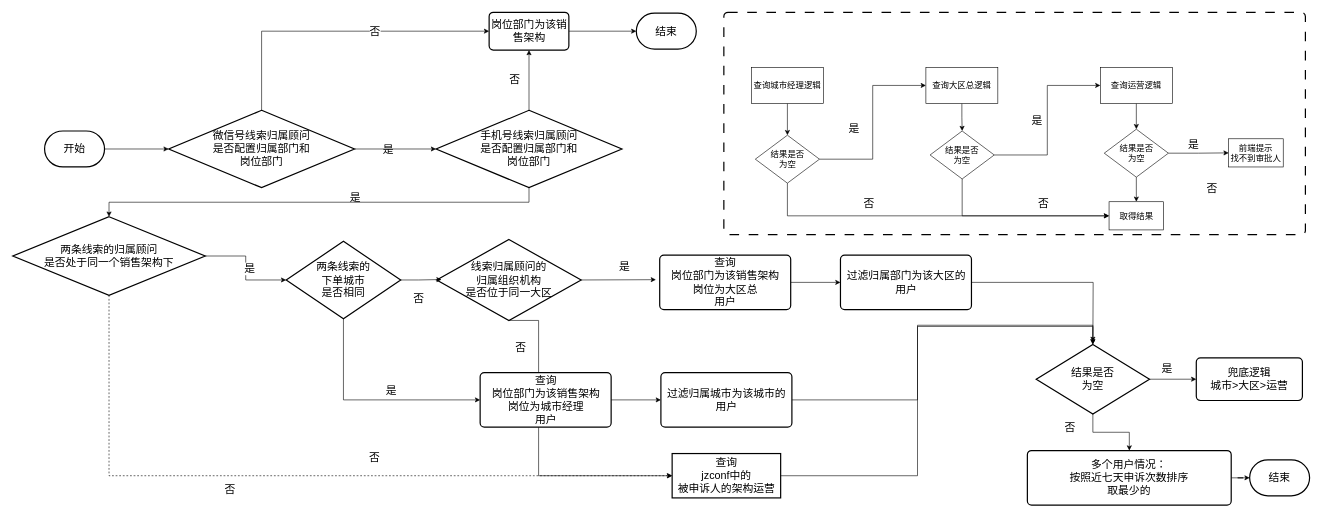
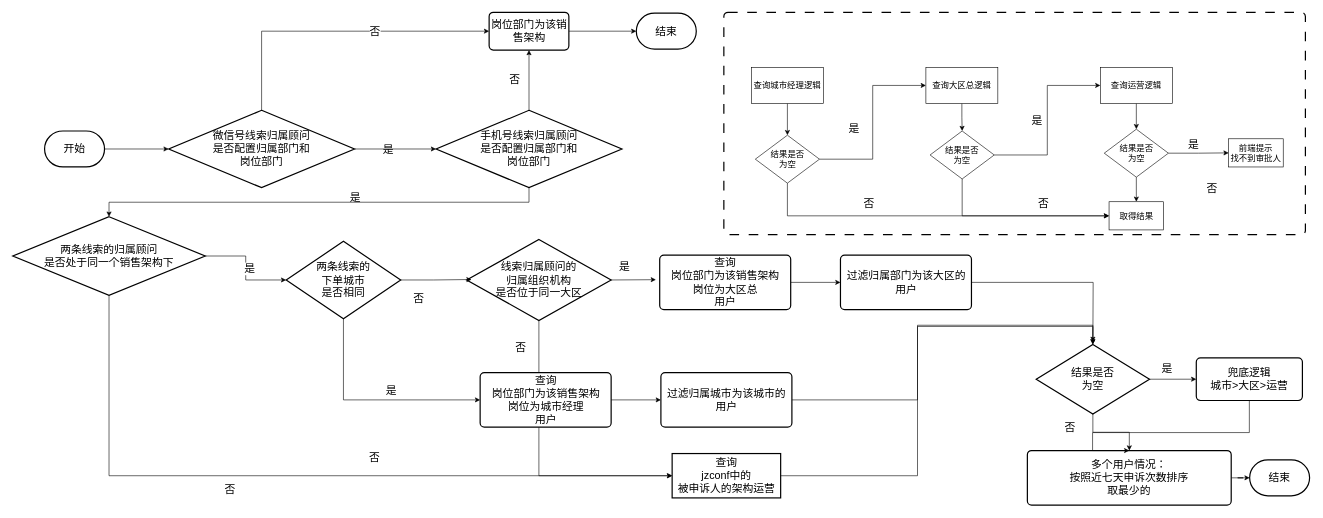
node "线索归属顾问的 归属组织机构 是否位于同一大区": moved (509, 280) -> (539, 280)
edge "兜底逻辑 城市>大区>运营" -> "多个用户情况： 按照近七天申诉次数排序 取最少的": added
edge "两条线索的归属顾问 是否处于同一个销售架构下" -> "查询 jzconf中的 被申诉人的架构运营": style dashed -> solid
